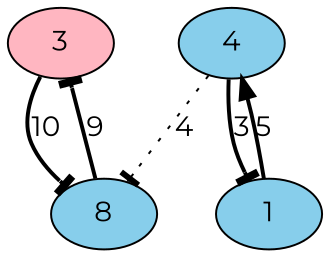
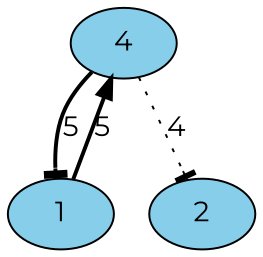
node "3": removed
edge "4" -> "1": label "3" -> "5"
node "8": label "8" -> "2"
